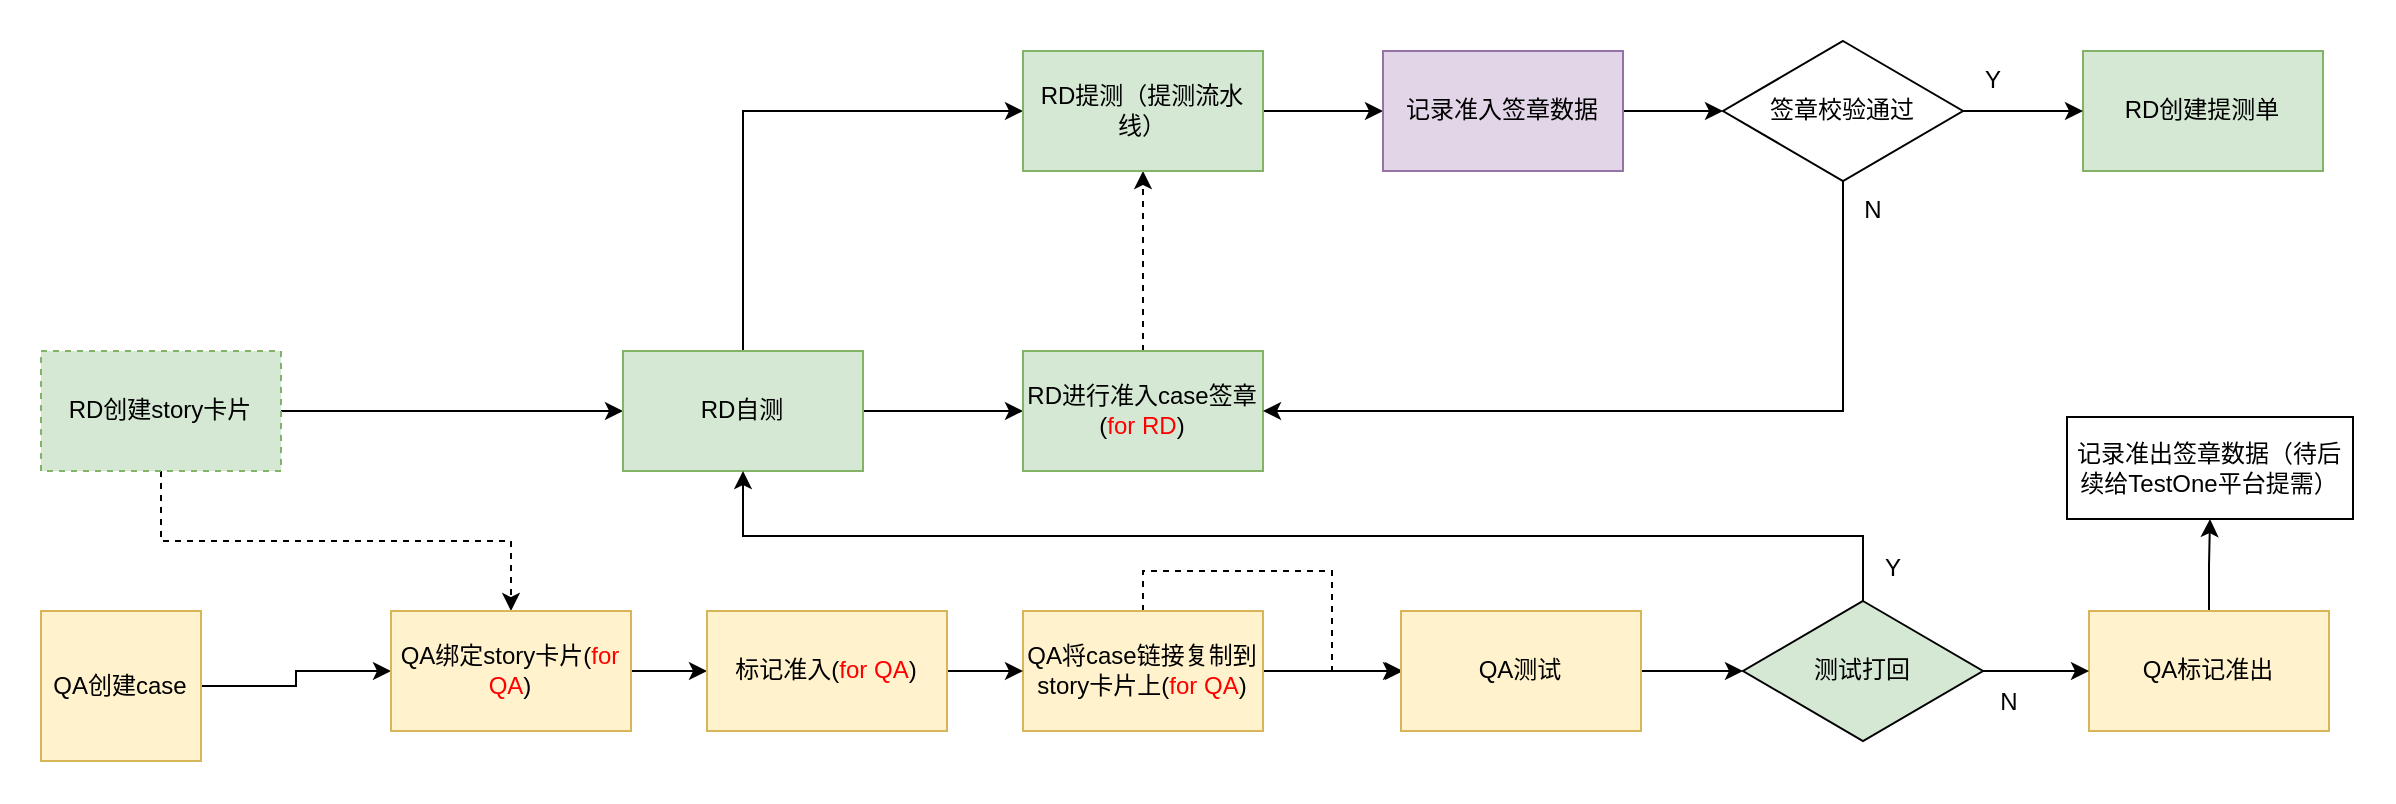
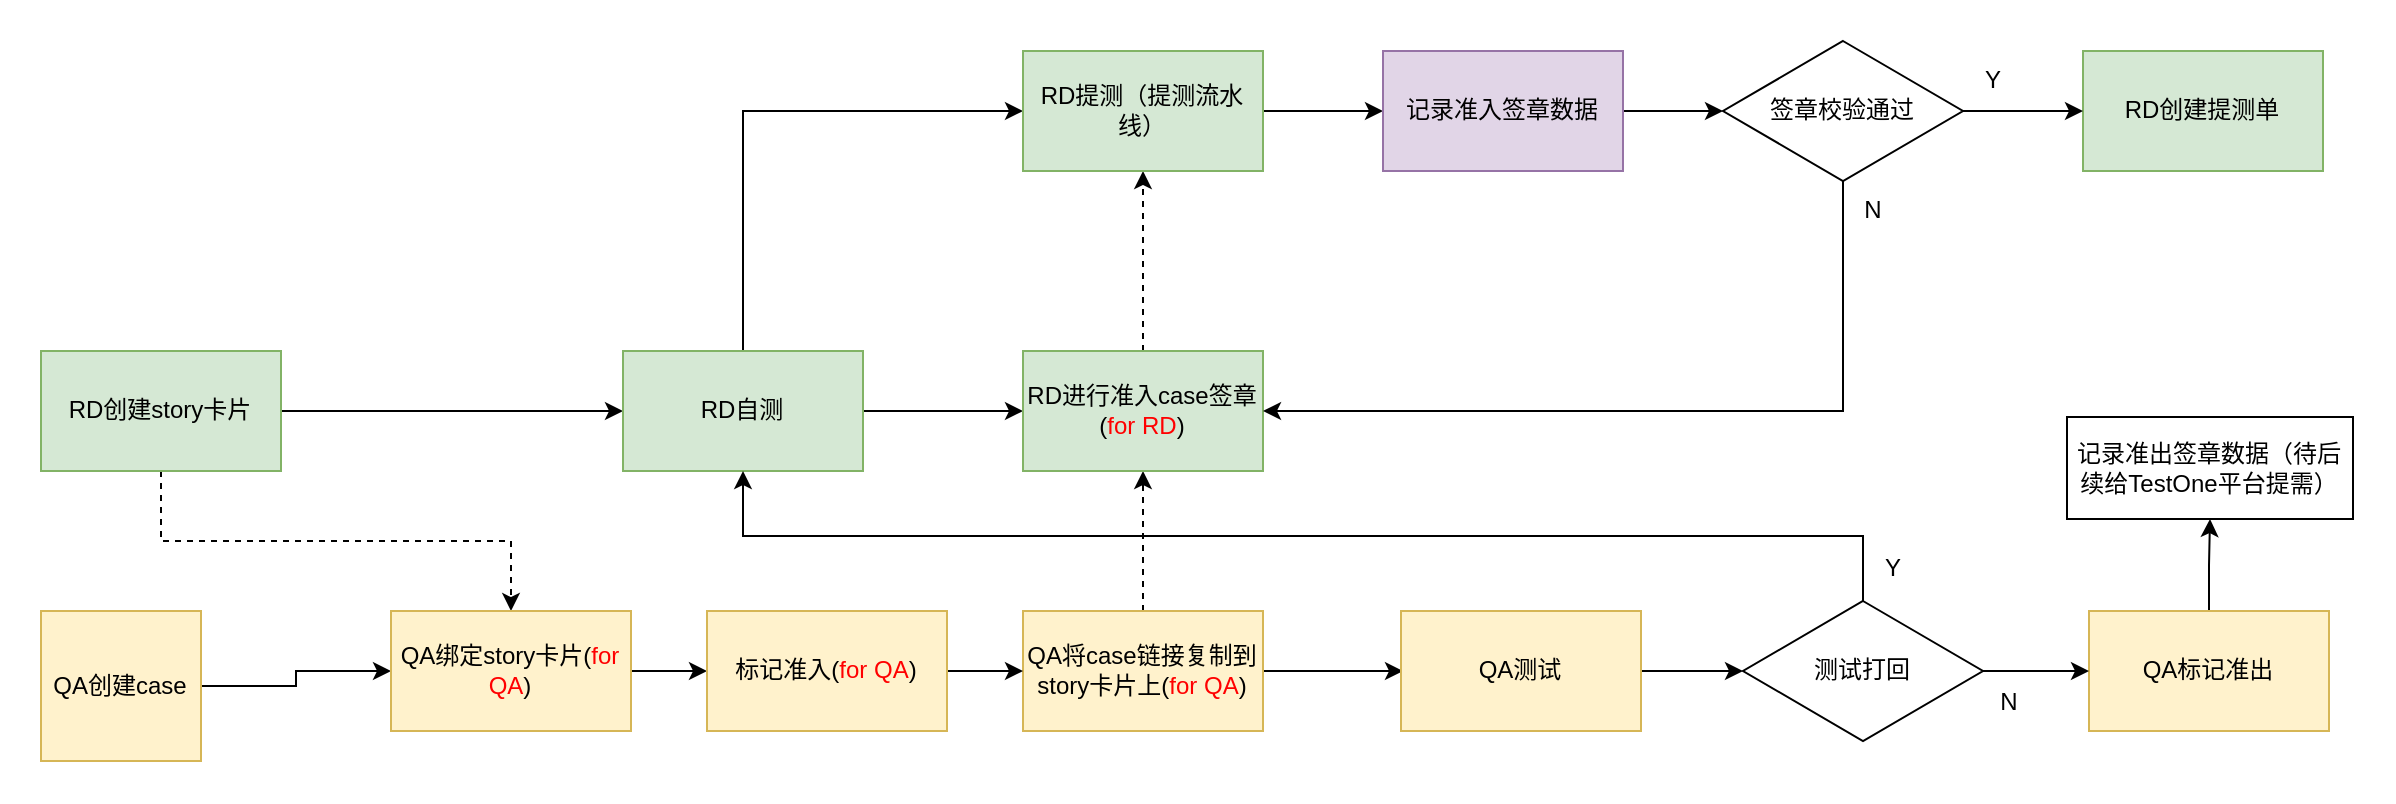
node "RD创建story卡片": style dashed -> solid
edge "QA将case链接复制到story卡片上(for QA)" -> "QA测试": now "QA将case链接复制到story卡片上(for QA)" -> "RD进行准入case签章(for RD)"
node "测试打回": fillcolor #d5e8d4 -> #ffffff
